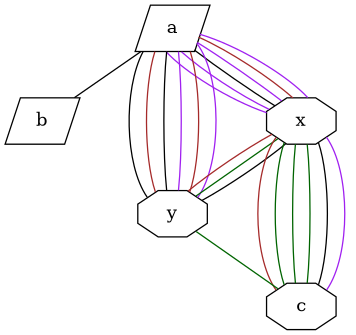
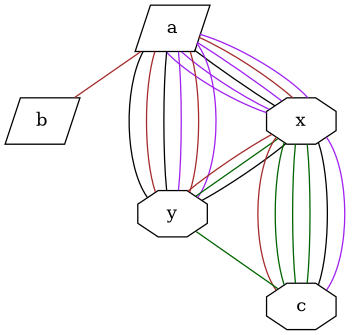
edge "a" -- "b": color black -> brown
